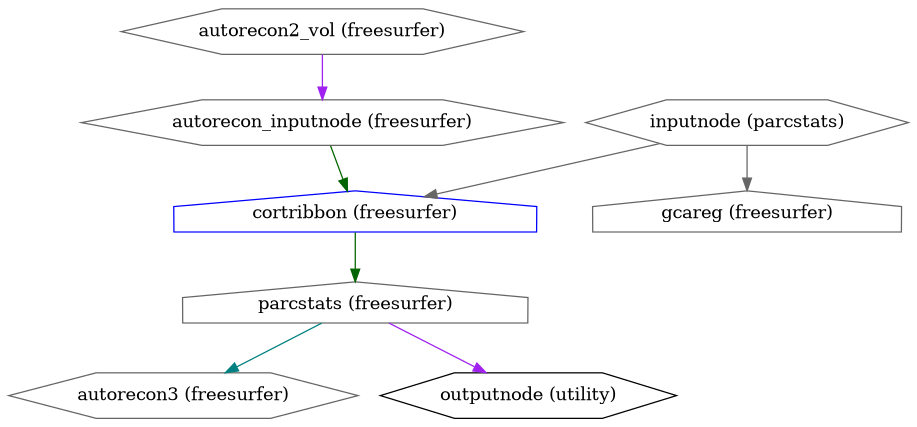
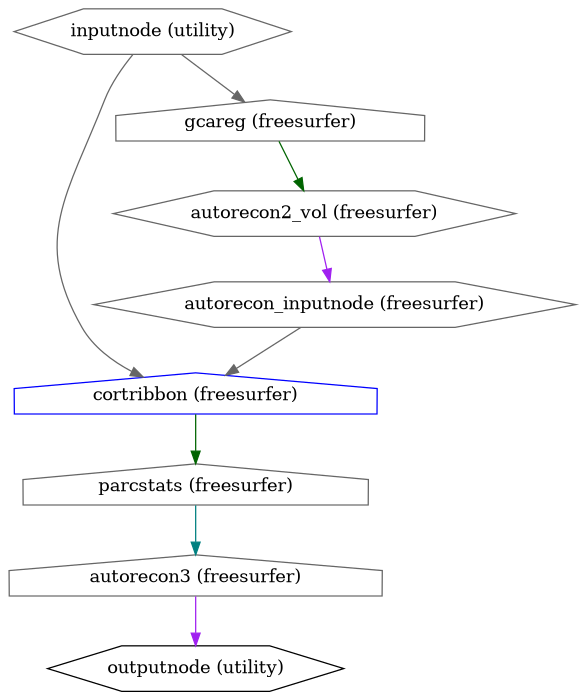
node "inputnode (parcstats)": label "inputnode (parcstats)" -> "inputnode (utility)"
edge "gcareg (freesurfer)" -> "autorecon2_vol (freesurfer)": added
edge "autorecon_inputnode (freesurfer)" -> "cortribbon (freesurfer)": color darkgreen -> gray40
edge "parcstats (freesurfer)" -> "outputnode (utility)": now "autorecon3 (freesurfer)" -> "outputnode (utility)"
node "autorecon3 (freesurfer)": shape hexagon -> house
